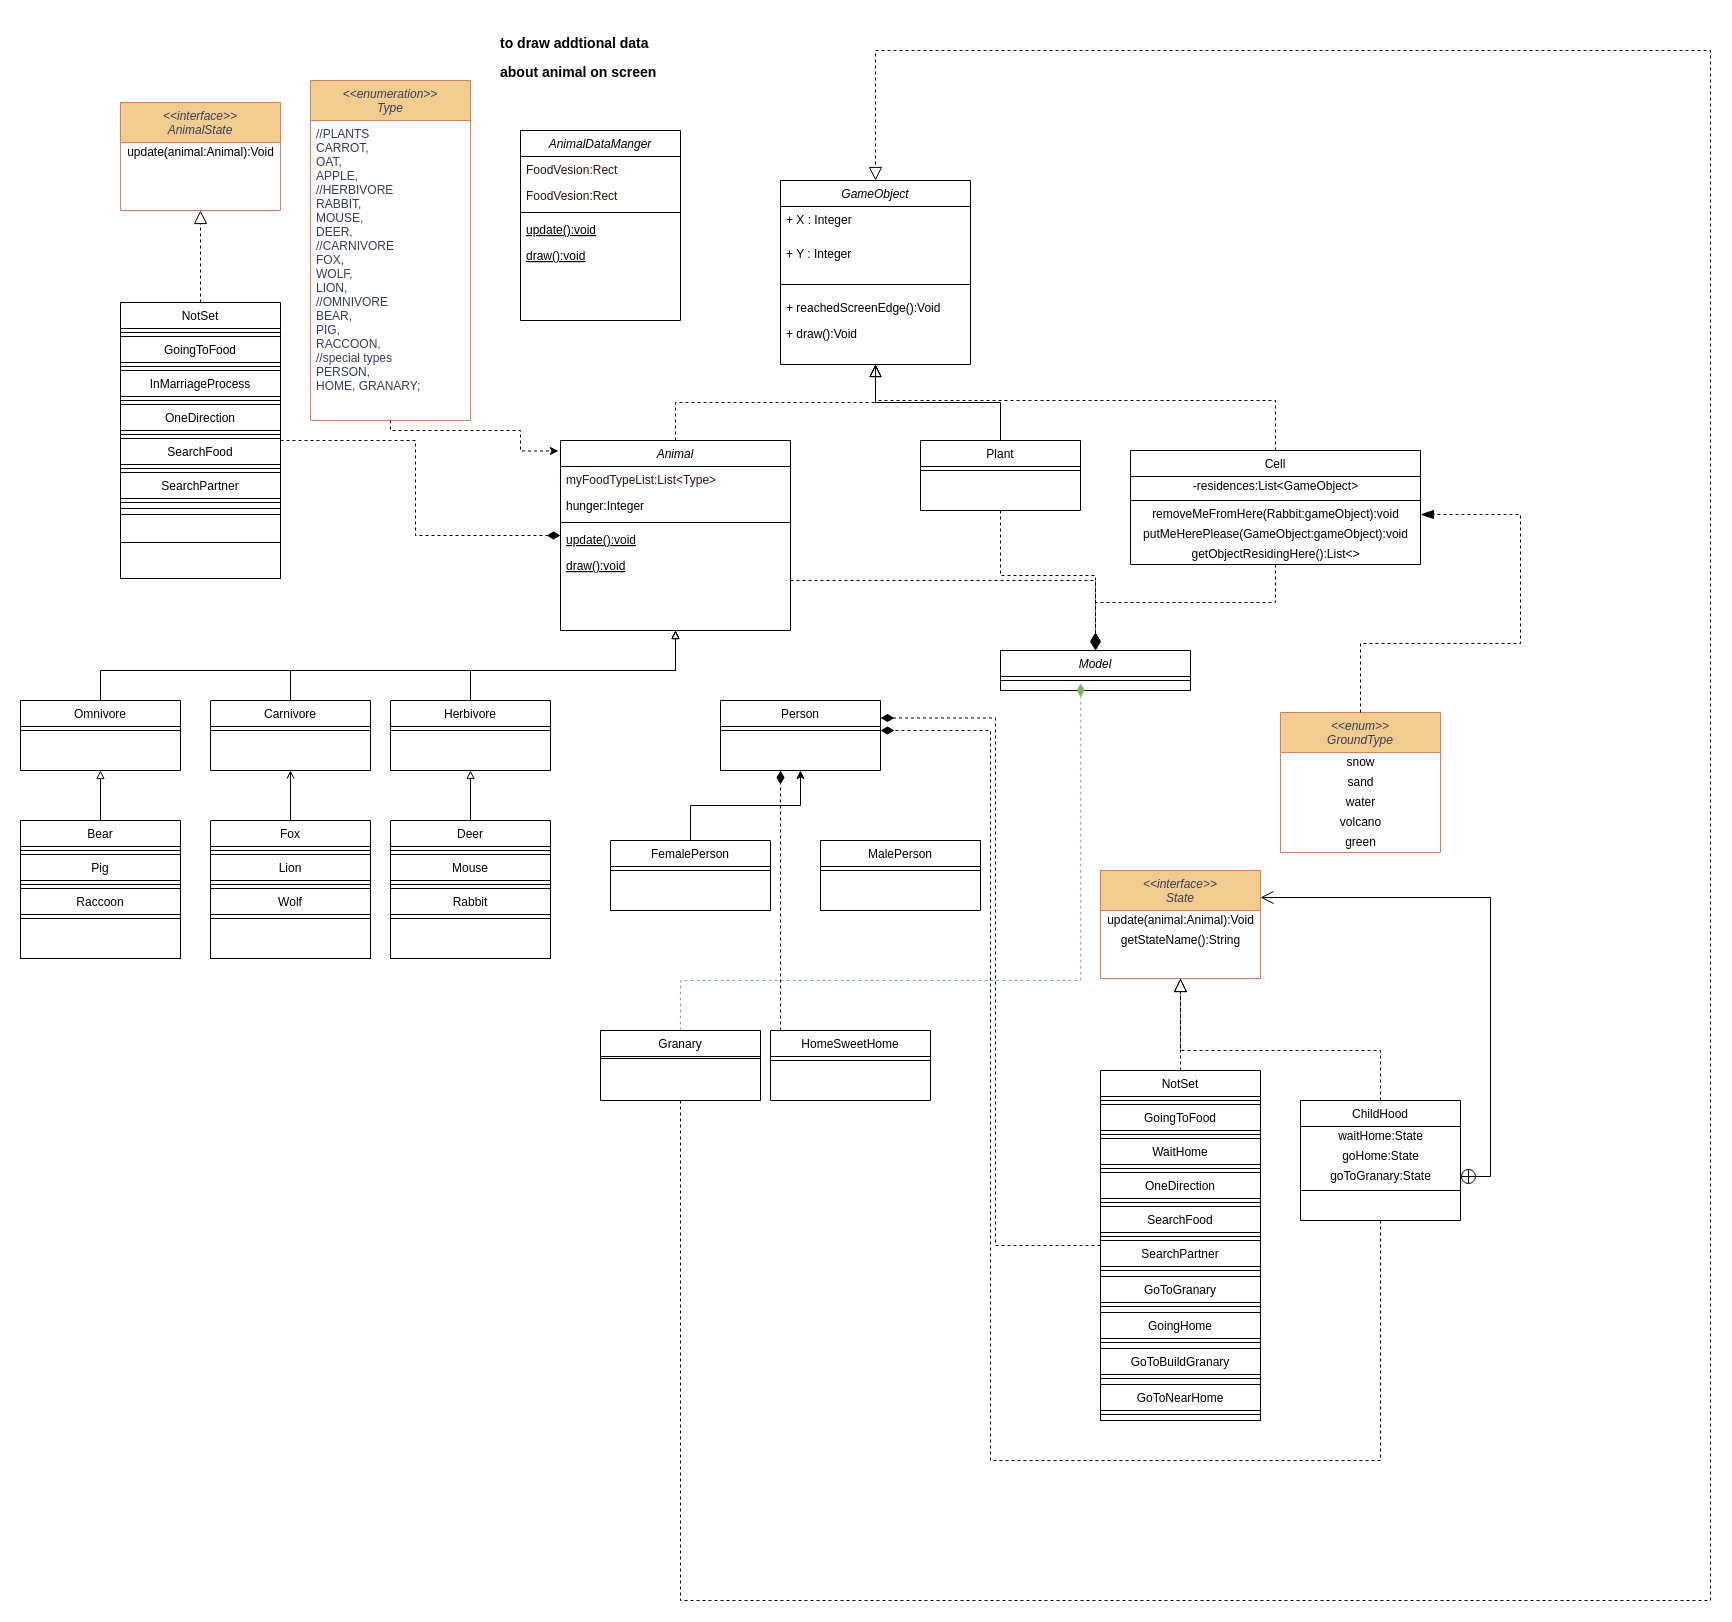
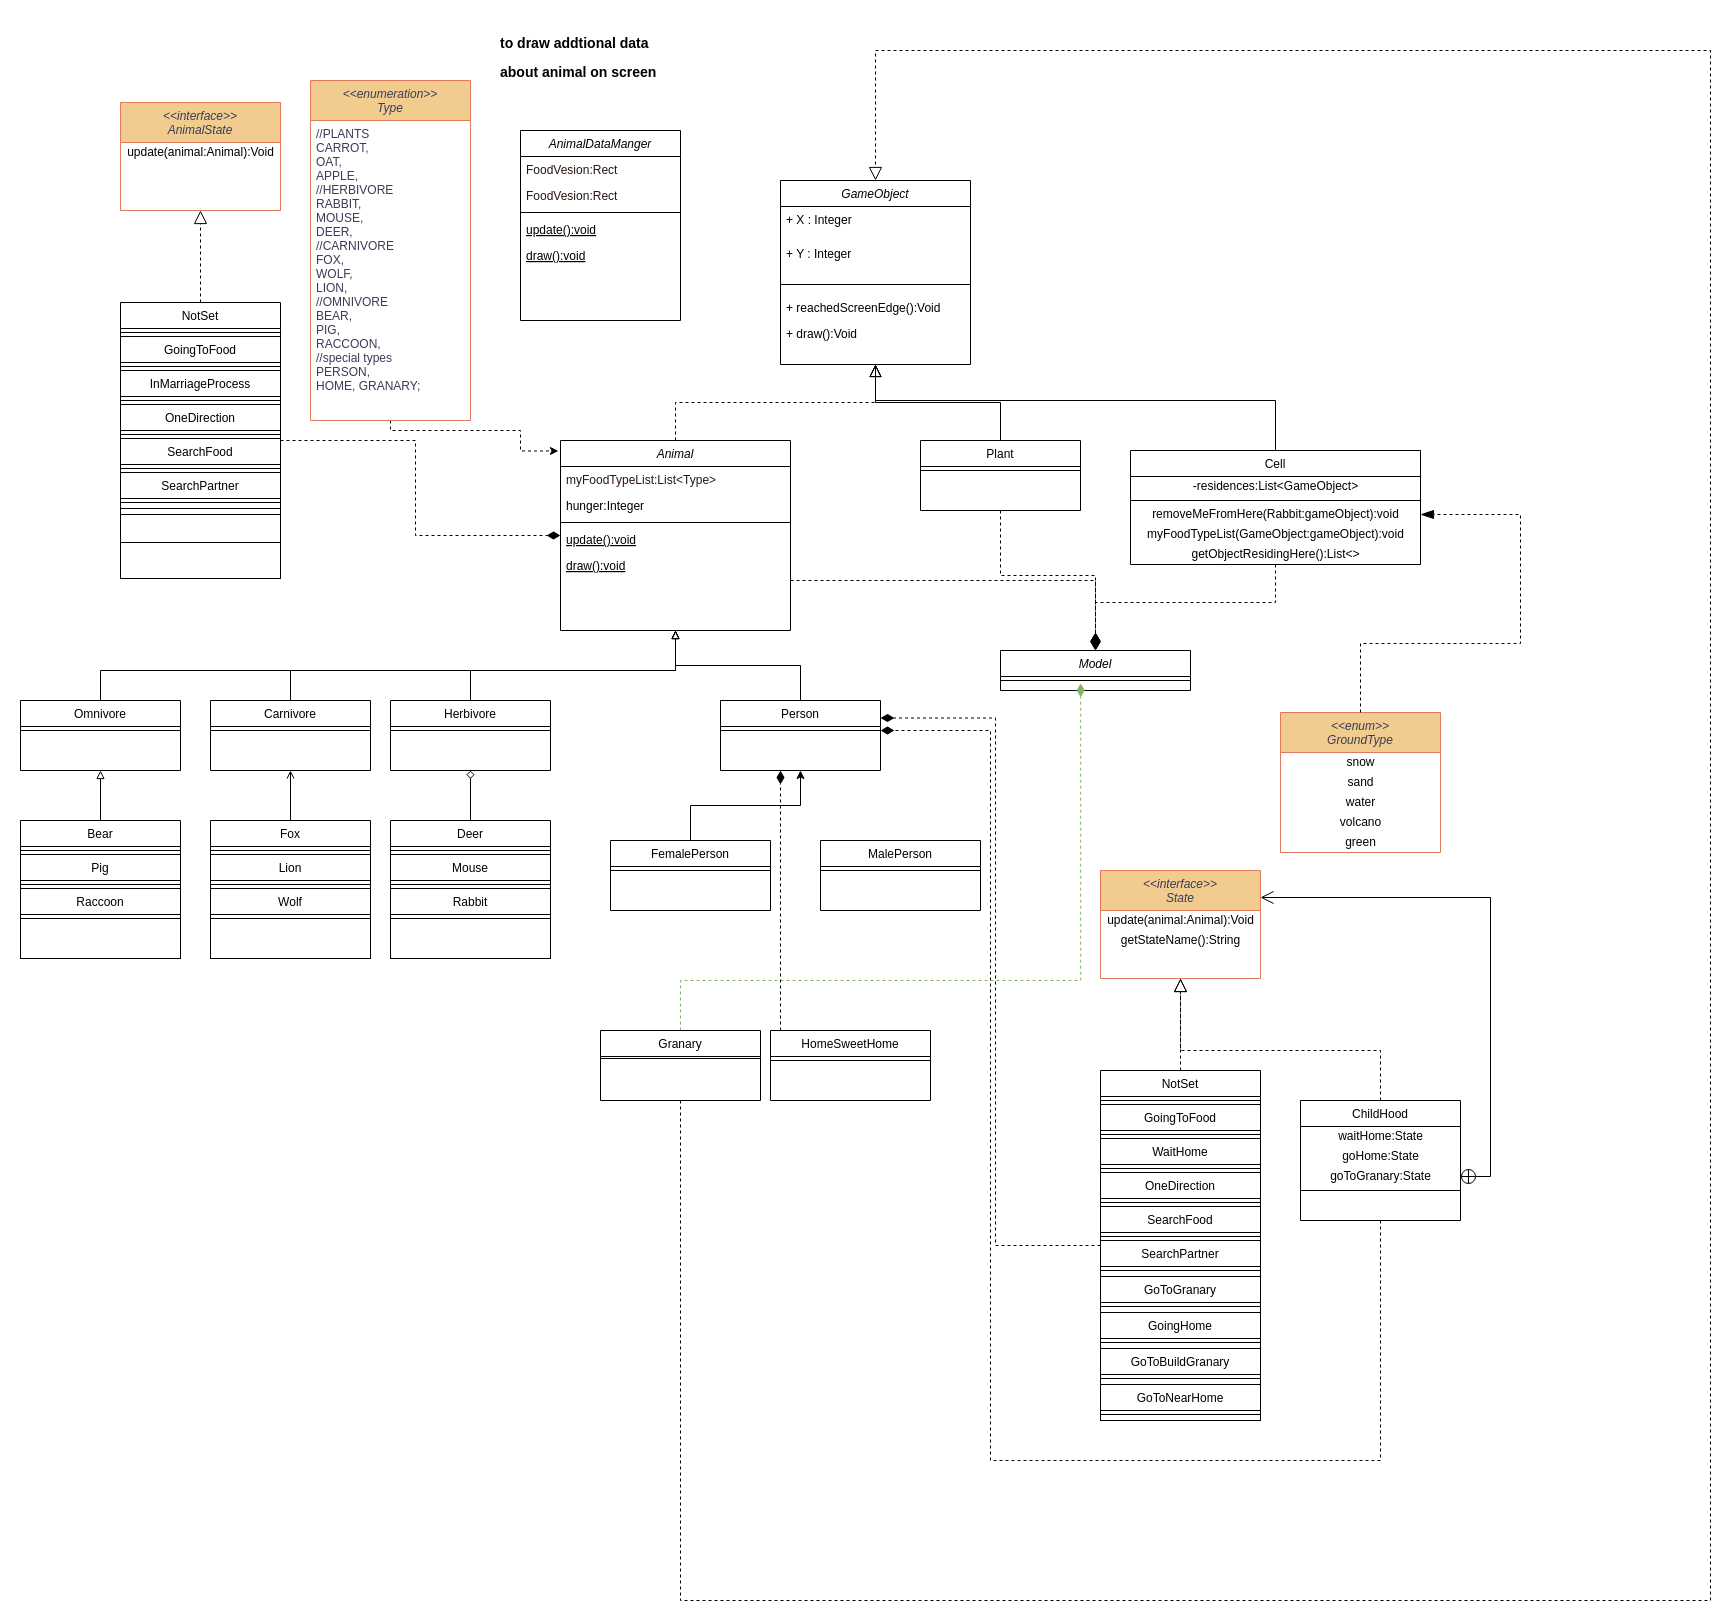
edge "Cell" -> "GameObject": style dashed -> solid
node "putMeHerePlease(GameObject:gameObject):void": label "putMeHerePlease(GameObject:gameObject):void" -> "myFoodTypeList(GameObject:gameObject):void"
edge "Person" -> "Animal": added
edge "Deer" -> "Herbivore": arrowhead block -> diamond
